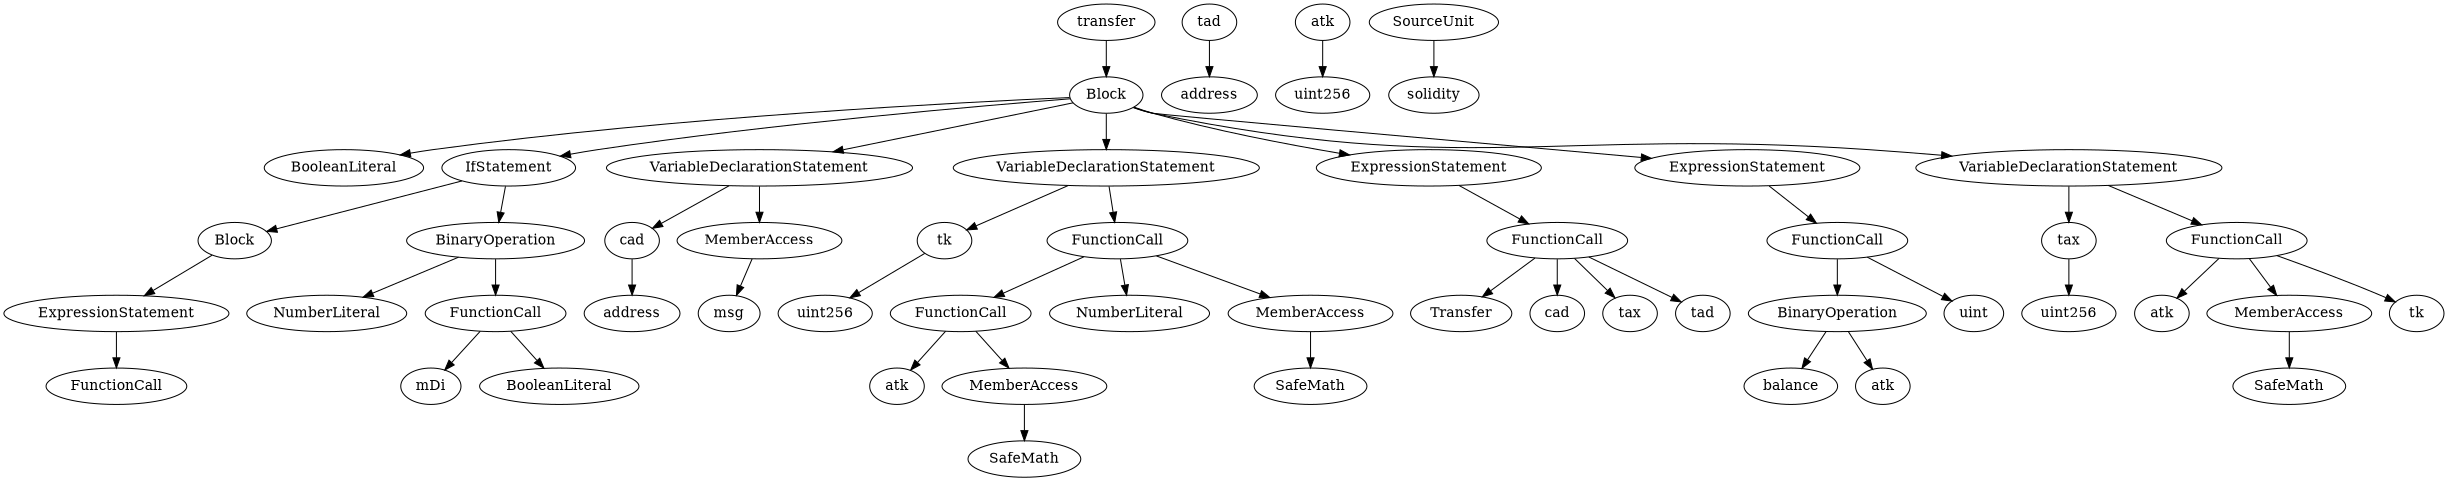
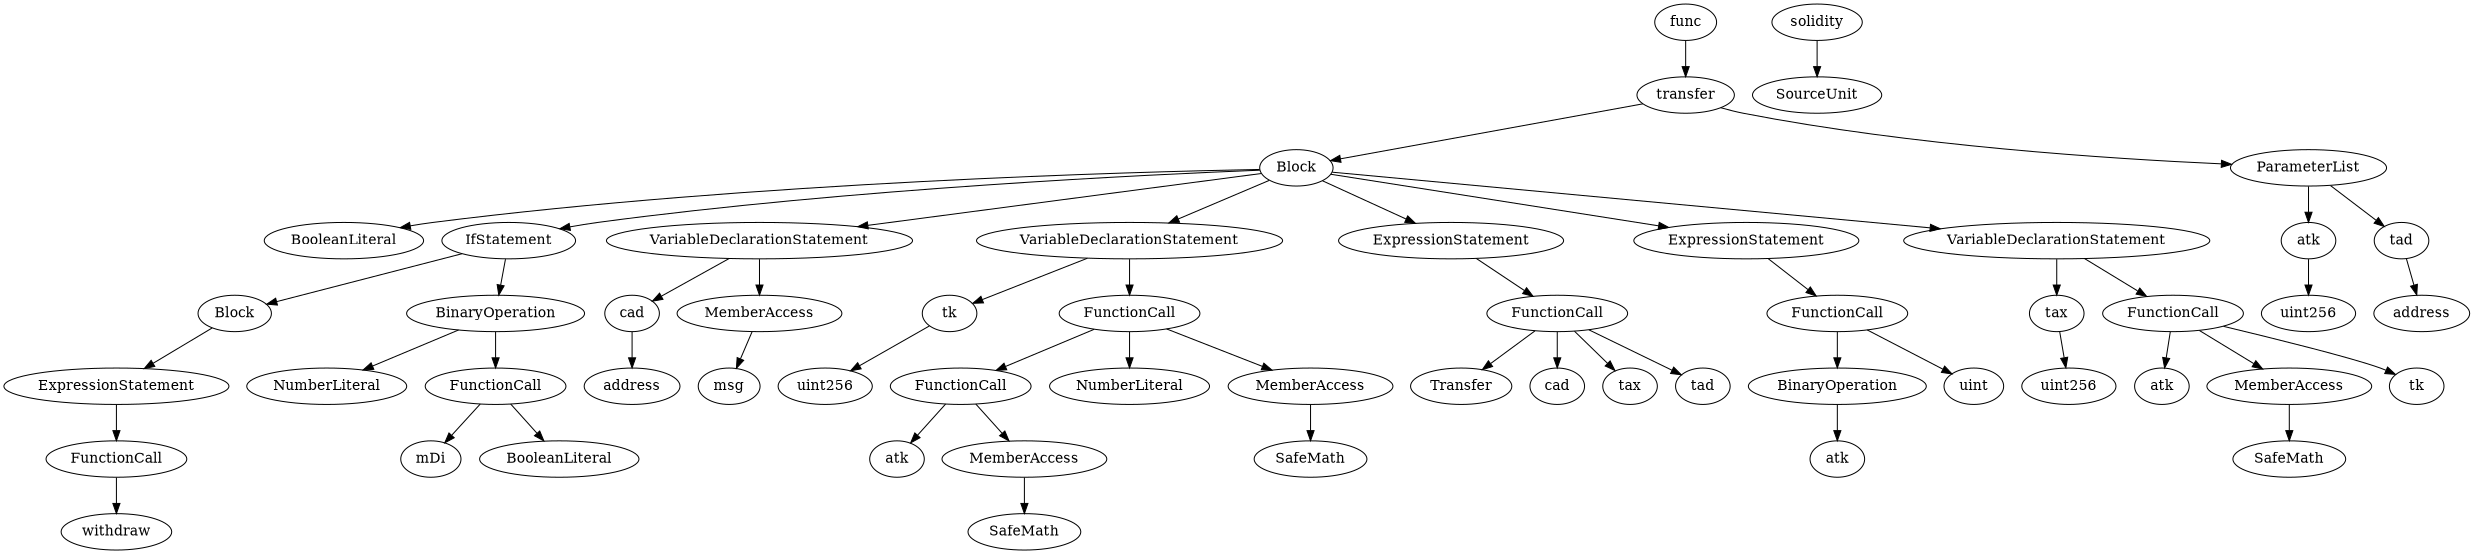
node "func": added
edge "SourceUnit" -> "solidity": reversed
node "ParameterList": added
node "balance": removed
node "withdraw": added
